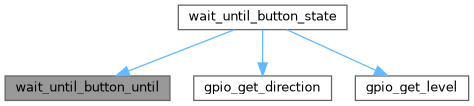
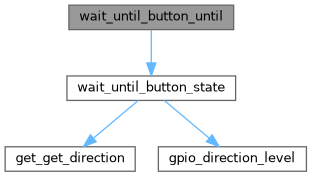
edge "wait_until_button_state" -> "wait_until_button_until": reversed
node "gpio_get_direction": label "gpio_get_direction" -> "get_get_direction"
node "gpio_get_level": label "gpio_get_level" -> "gpio_direction_level"
